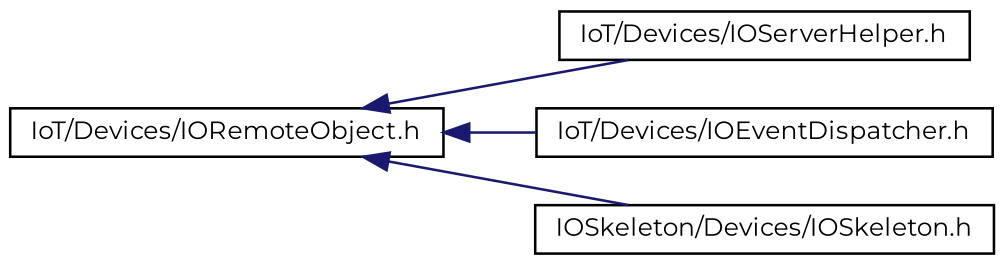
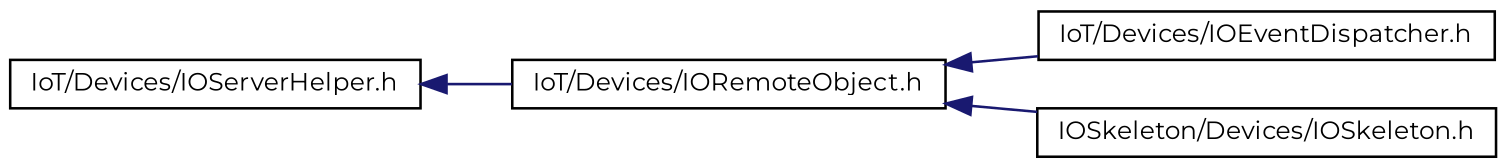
edge "IoT/Devices/IOServerHelper.h" -> "IoT/Devices/IORemoteObject.h": reversed
